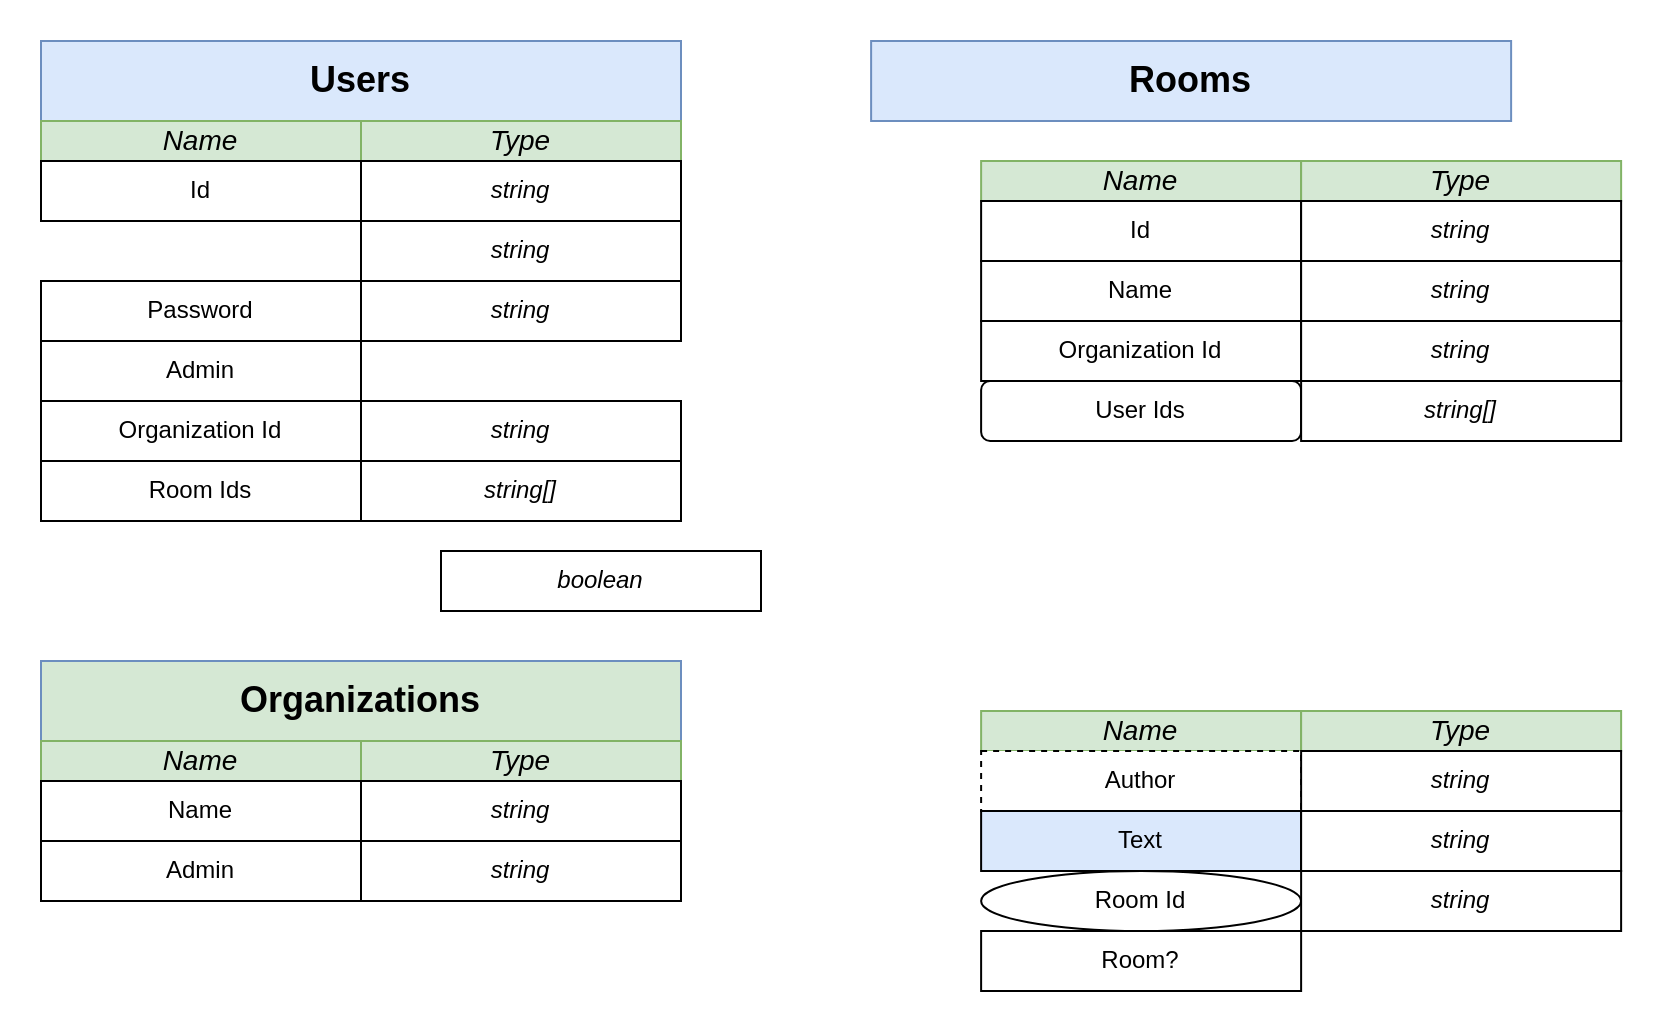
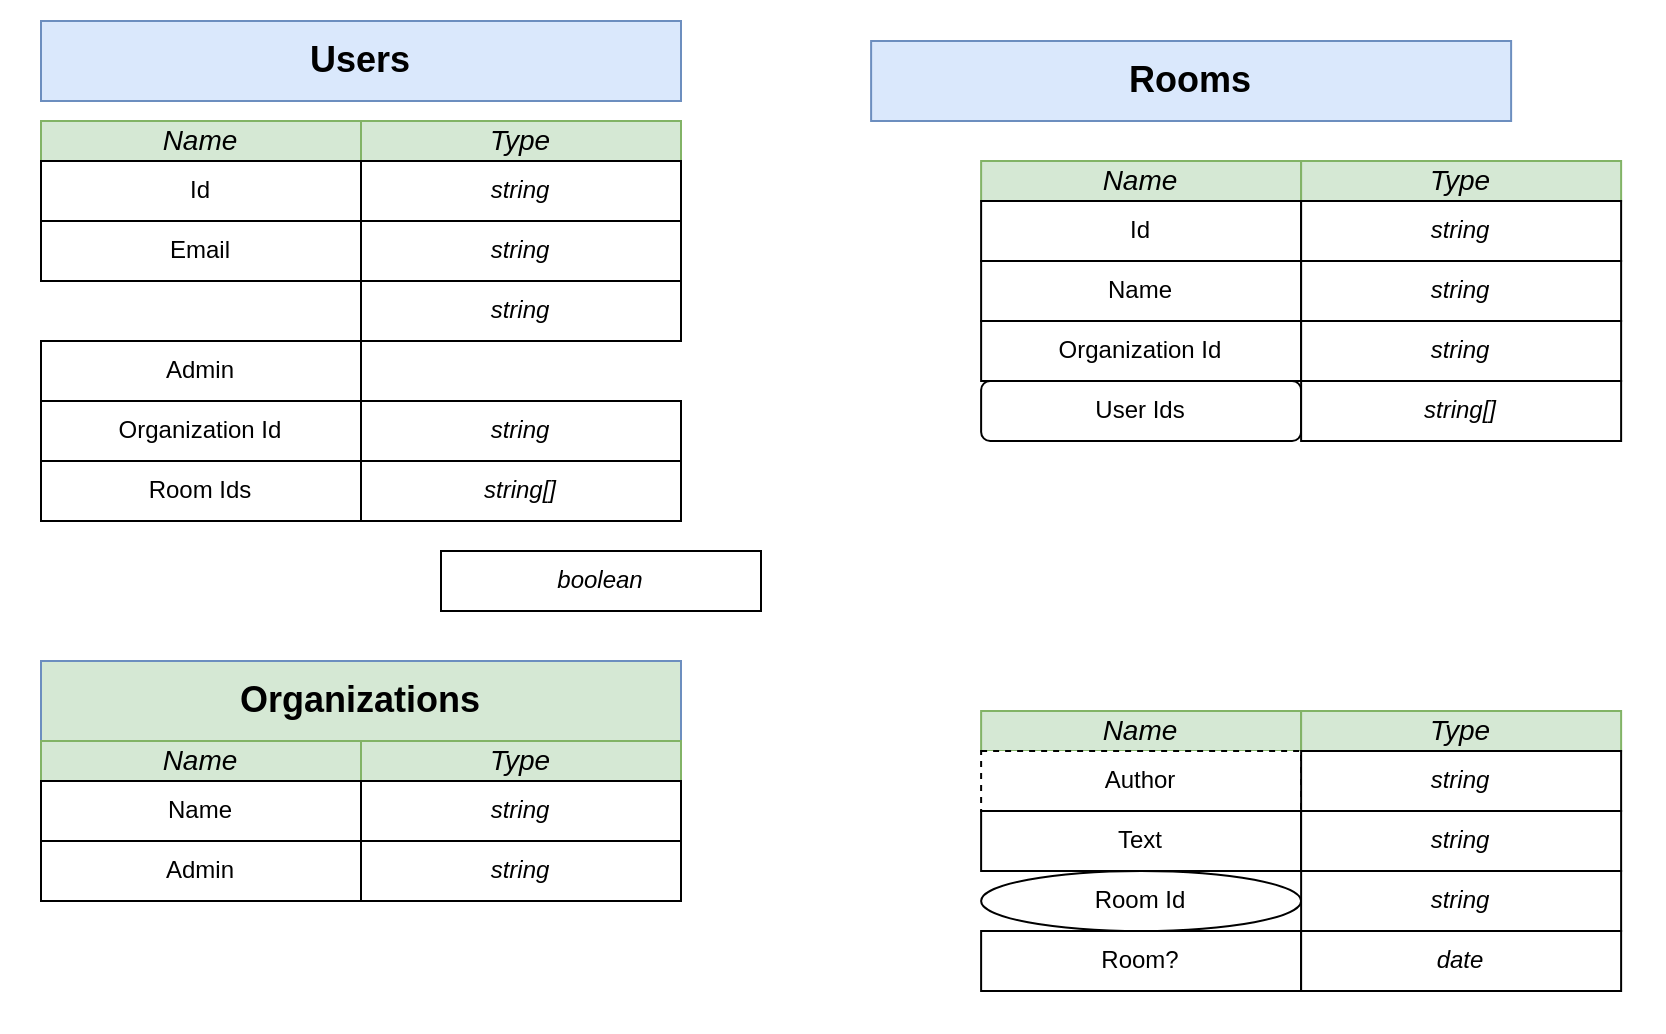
node "Users": moved (361, 81) -> (361, 61)
node "Email": added
node "Password": removed
node "Text": fillcolor #dae8fc -> #ffffff
node "date": added
